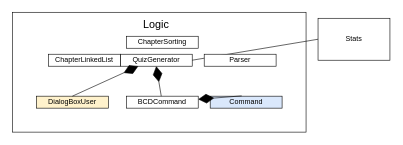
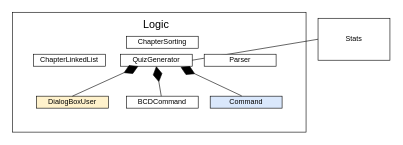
node "ChapterLinkedList": moved (84, 60) -> (69, 60)
edge "Command" -> "BCDCommand": now "Command" -> "QuizGenerator"
